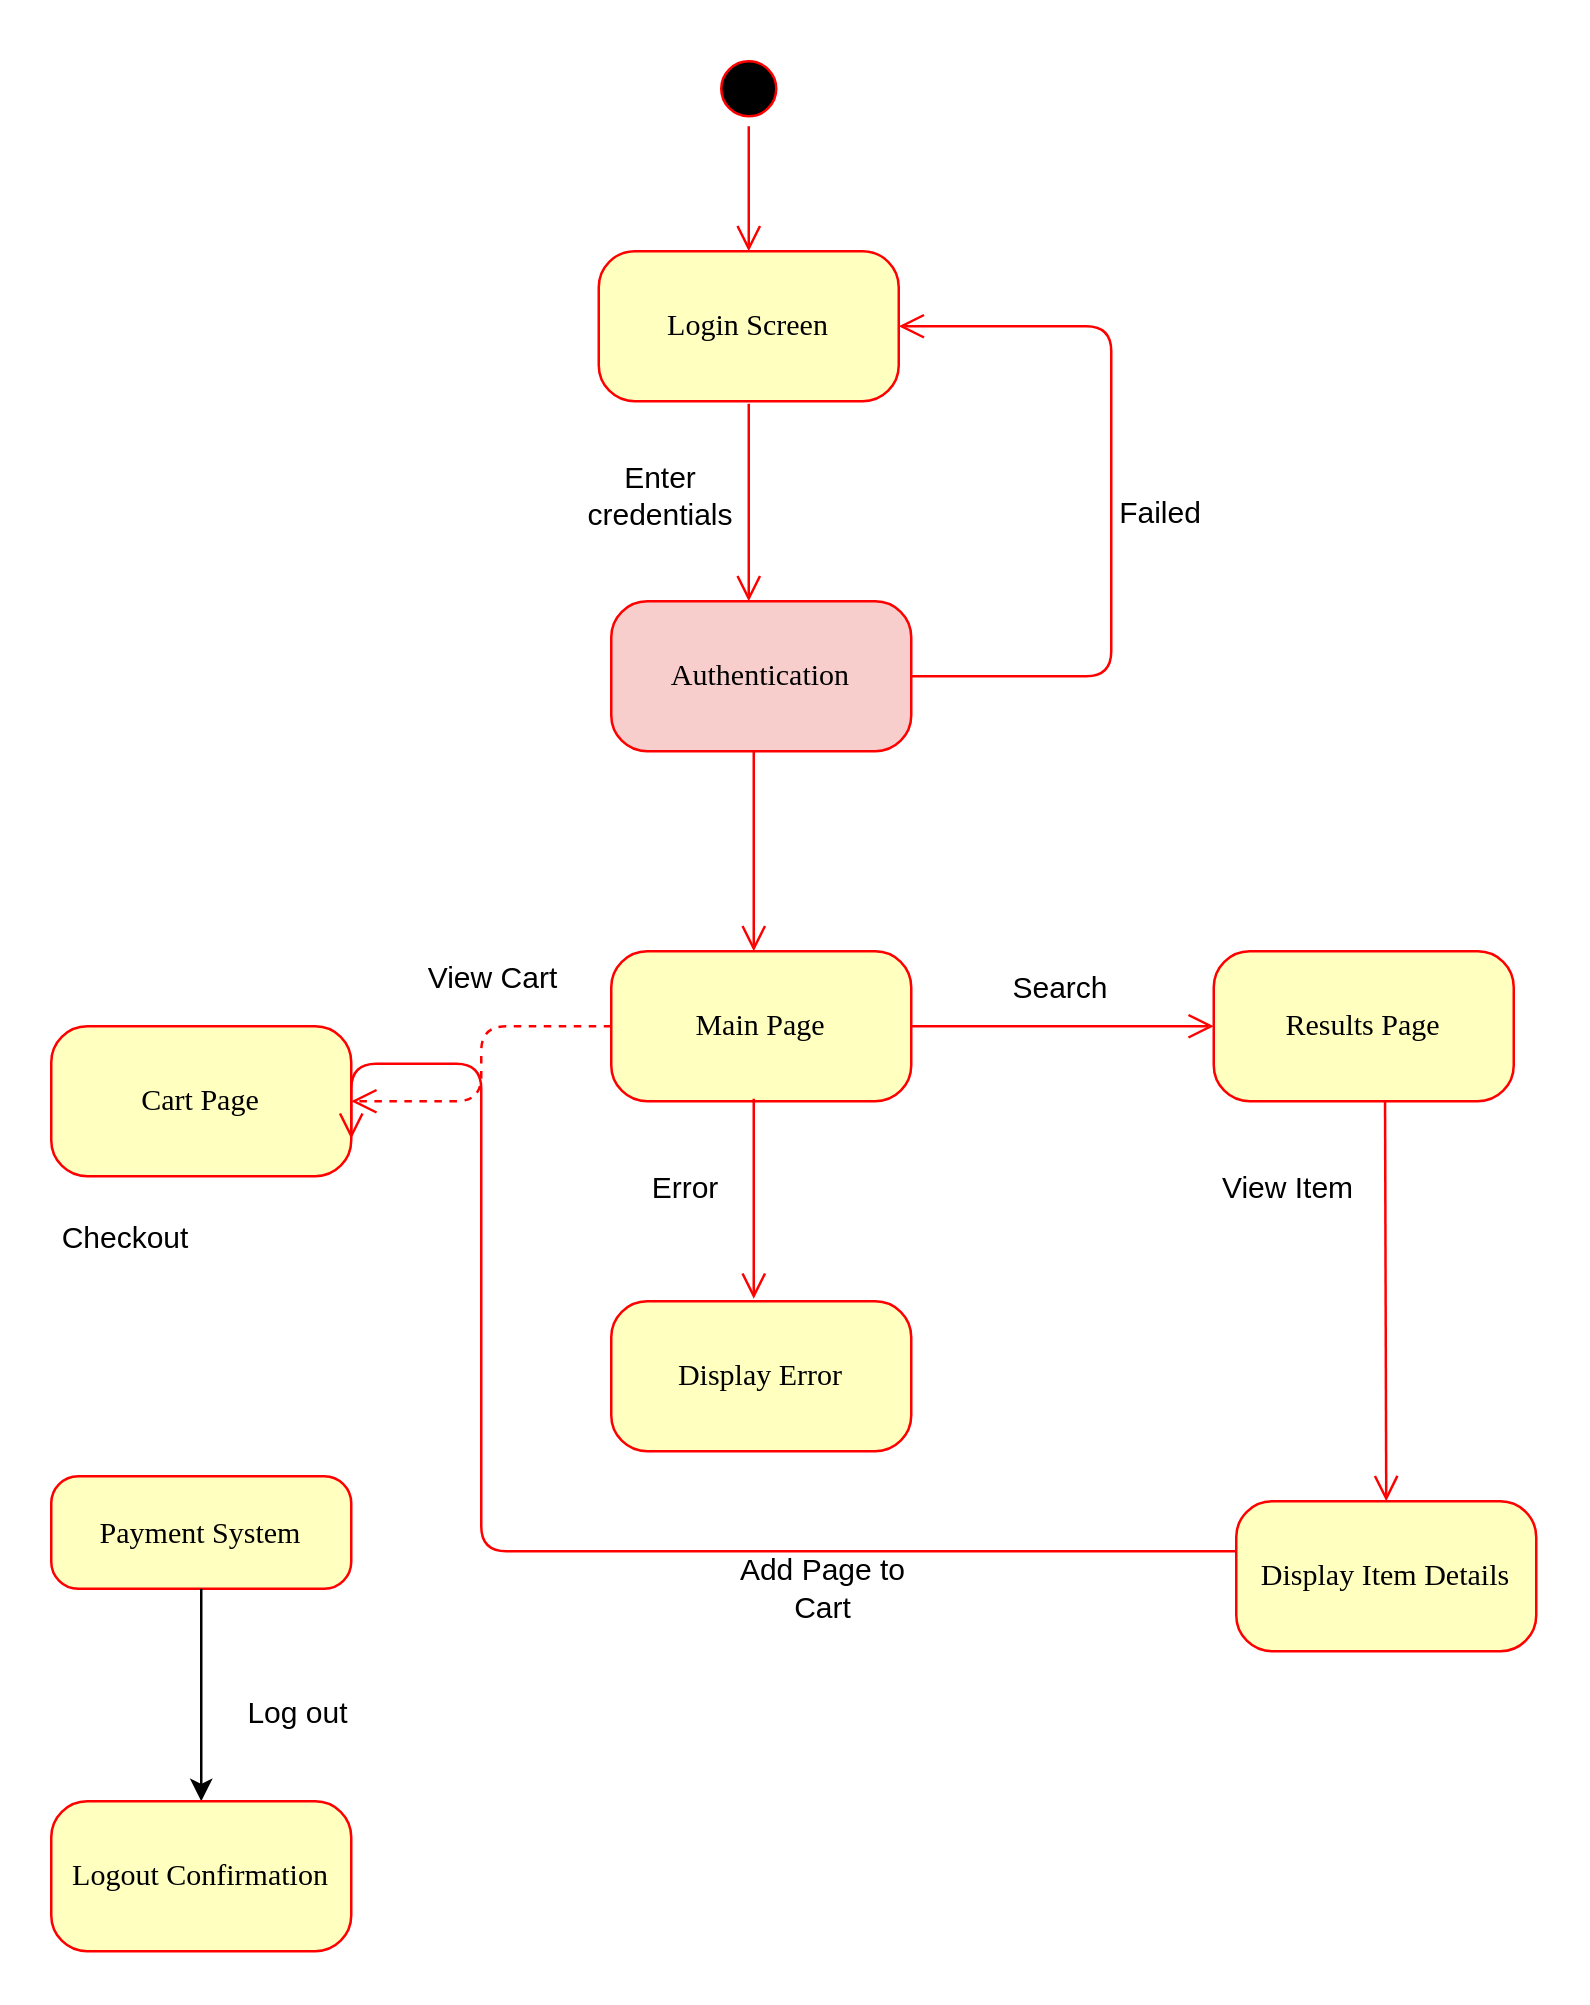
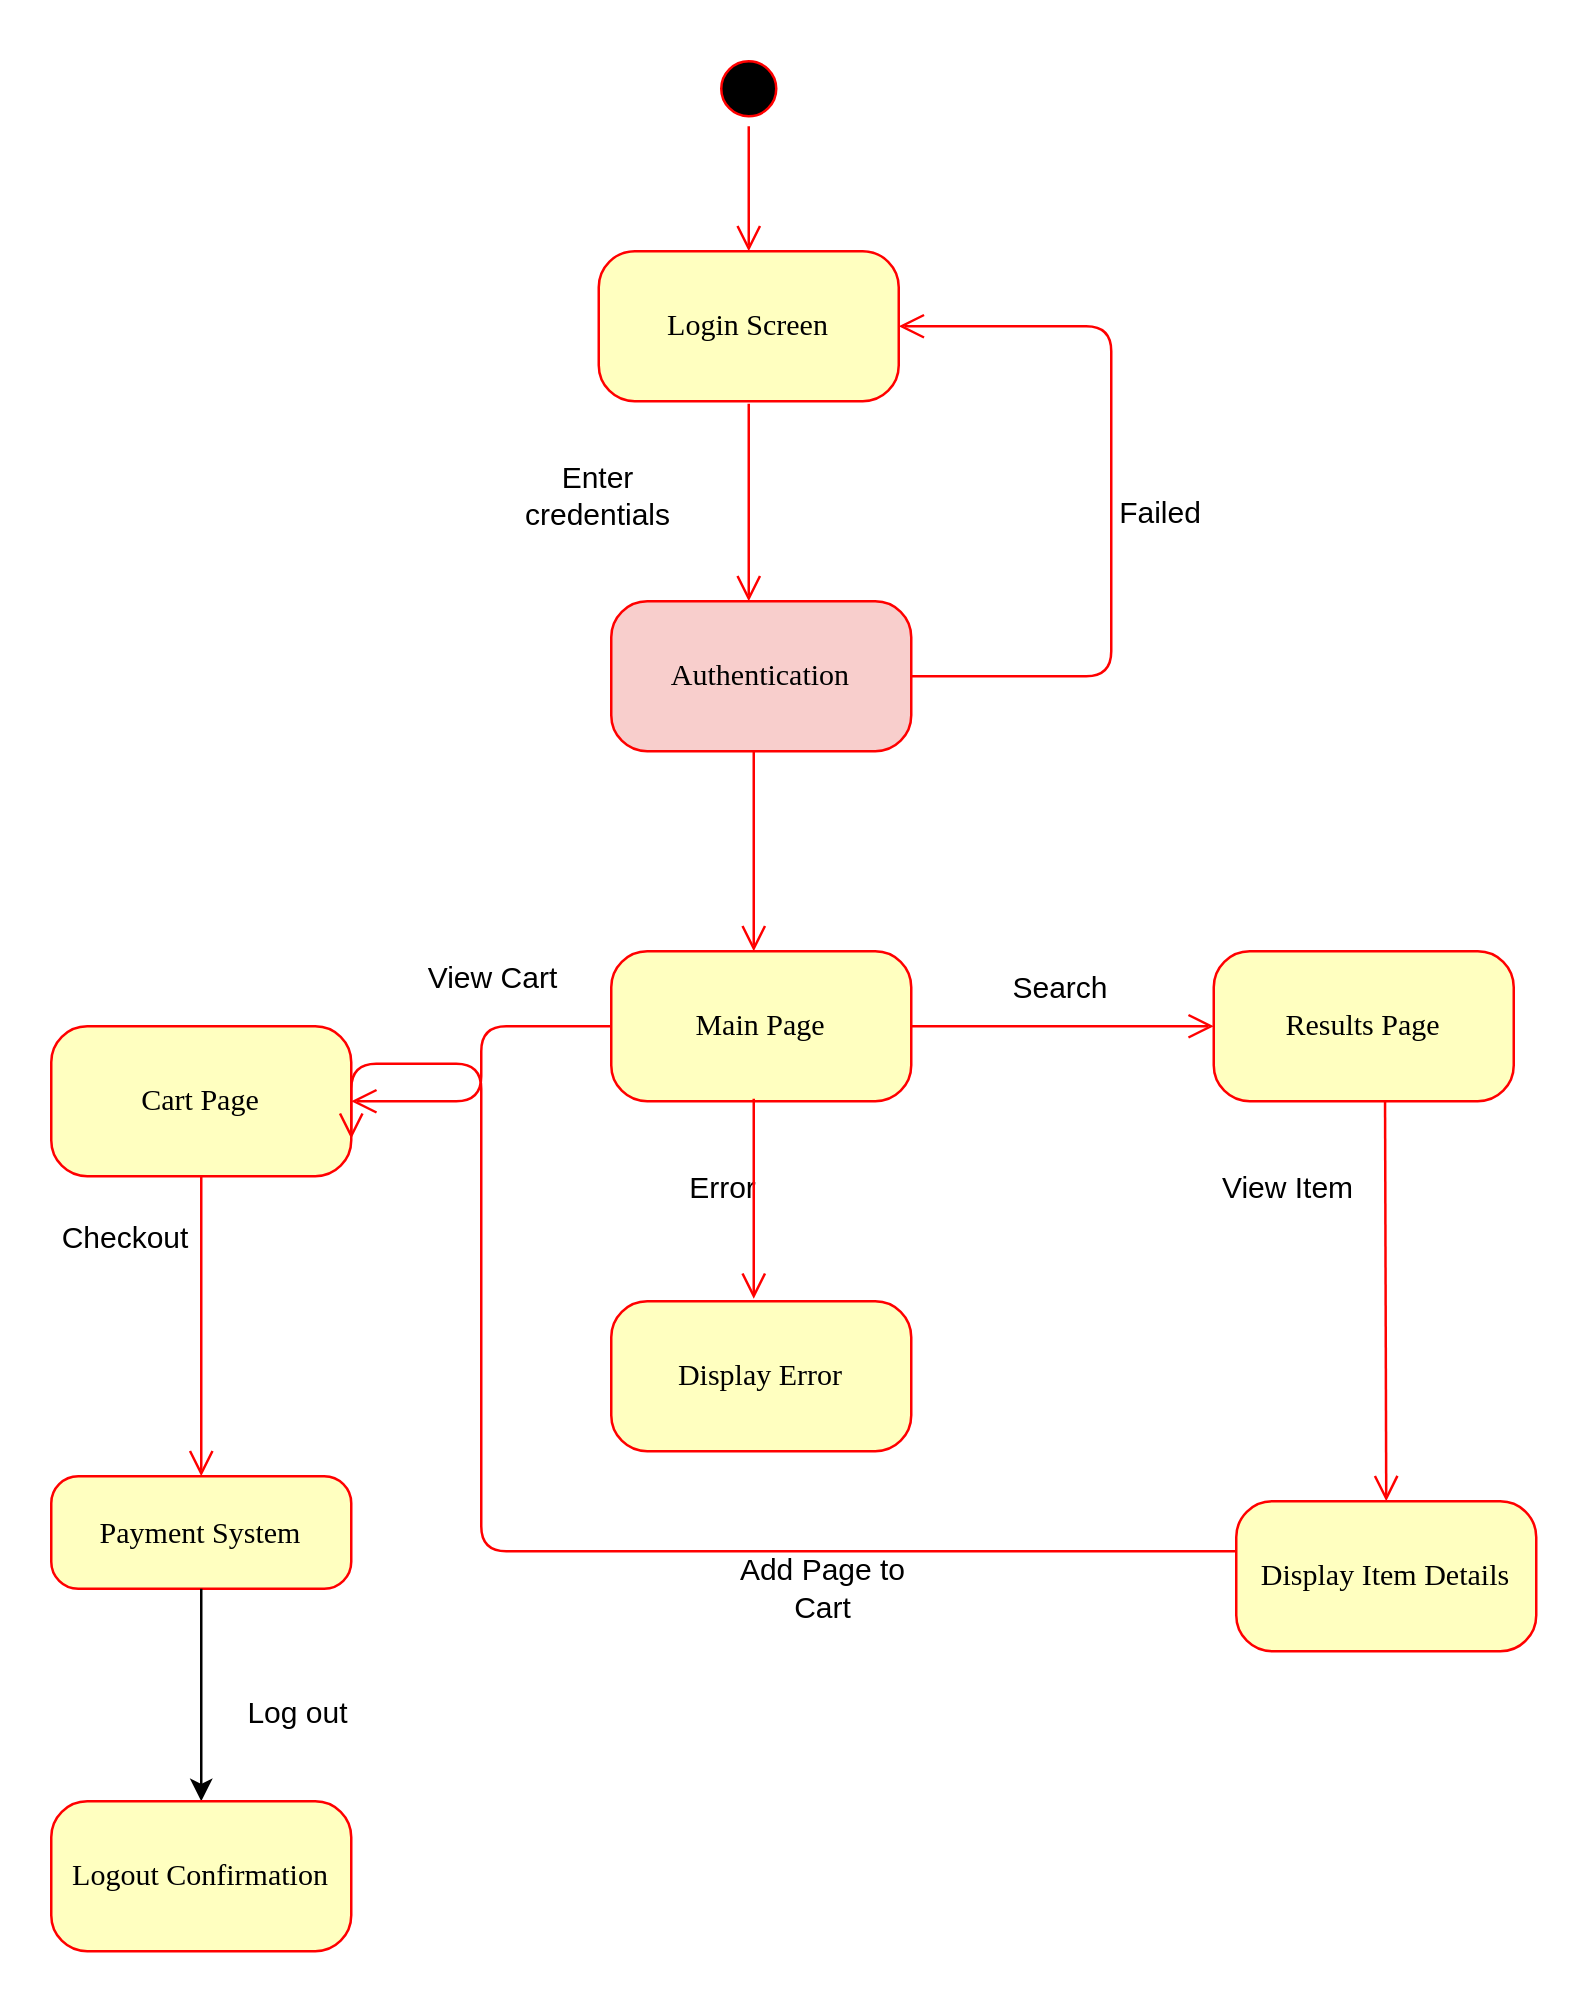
node "Enter credentials": moved (661, 496) -> (599, 496)
edge "Main Page" -> "Cart Page": style dashed -> solid
node "Error": moved (686, 1189) -> (724, 1189)
edge "Cart Page" -> "Payment System": added
